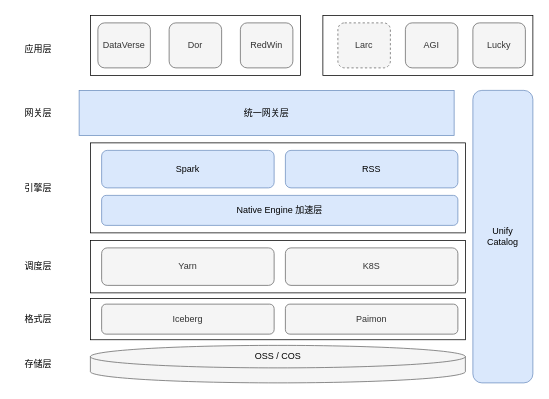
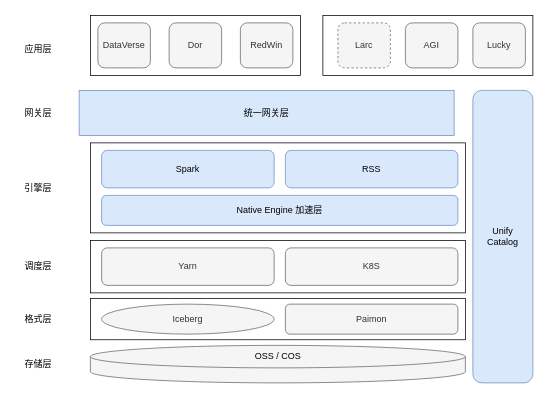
node "Iceberg": shape rounded rectangle -> ellipse
